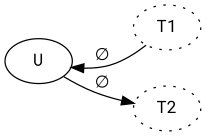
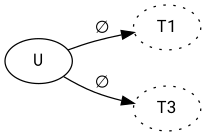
edge "T1" -> "U": reversed
node "T2": label "T2" -> "T3"
